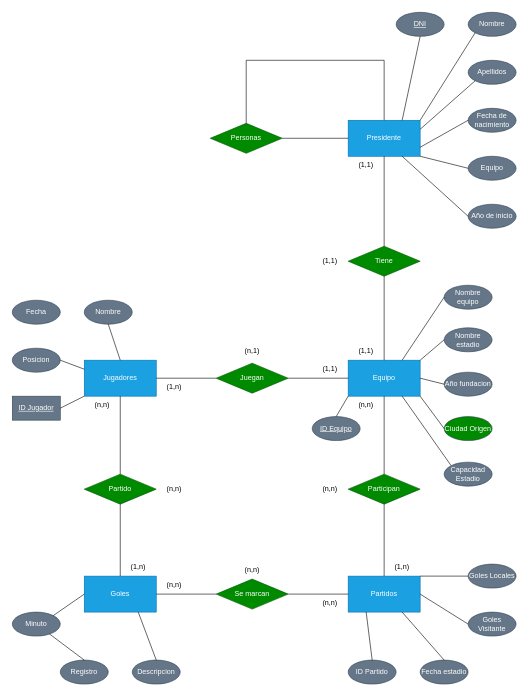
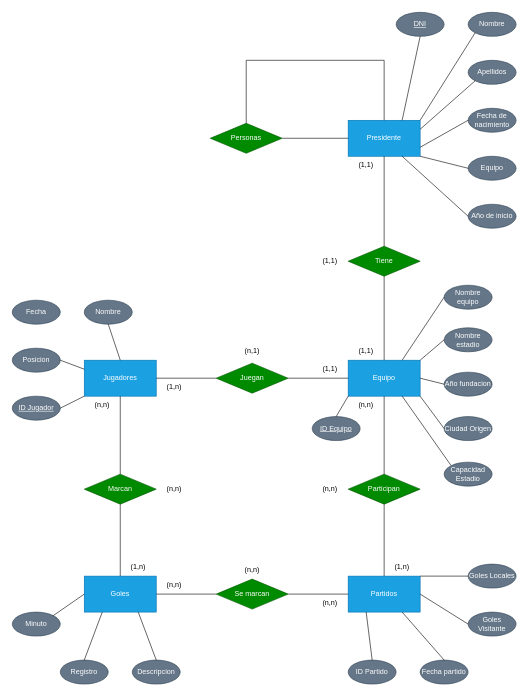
node "ID Jugador": shape rectangle -> ellipse
node "Ciudad Origen": fillcolor #008a00 -> #647687
node "Partido": label "Partido" -> "Marcan"
edge "Minuto" -- "Registro": now "Goles" -- "Registro"
node "Fecha estadio": label "Fecha estadio" -> "Fecha partido"
